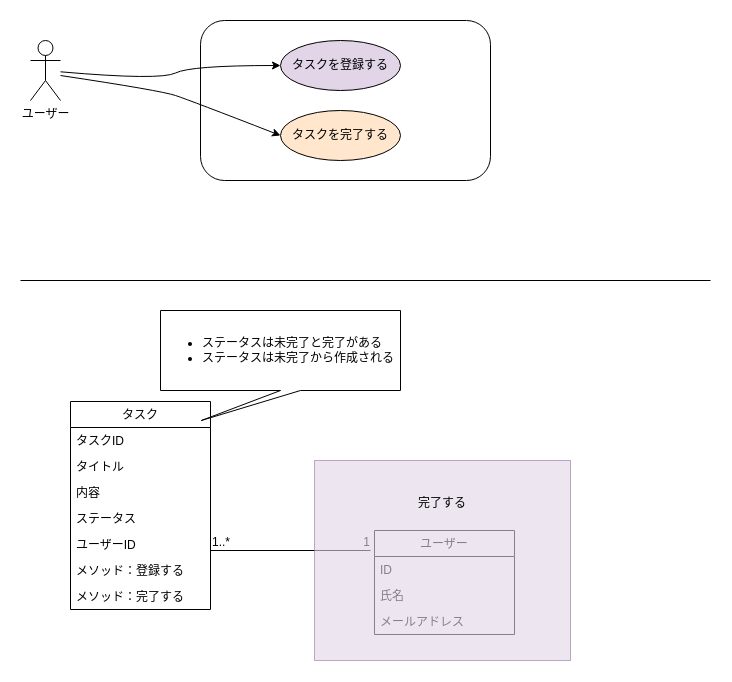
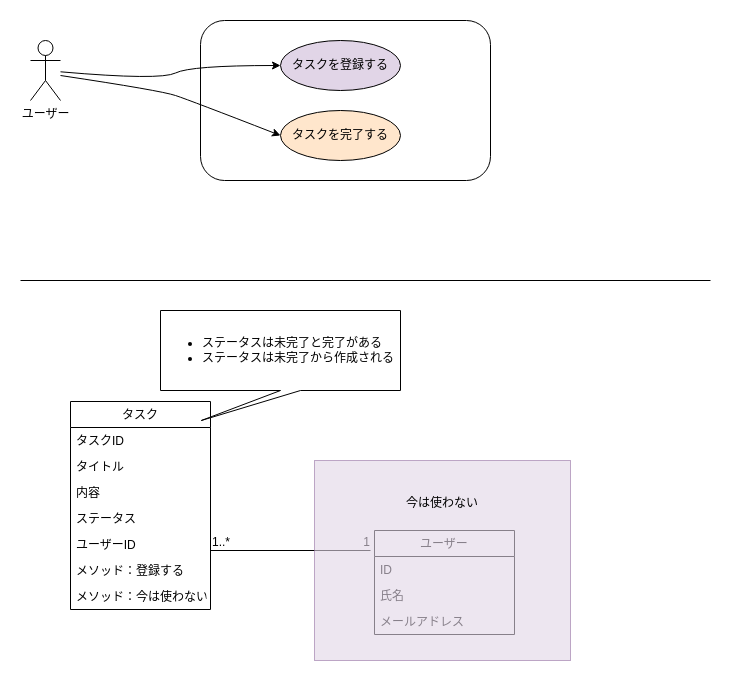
node "完了する": label "完了する" -> "今は使わない"
node "メソッド：完了する": label "メソッド：完了する" -> "メソッド：今は使わない"
